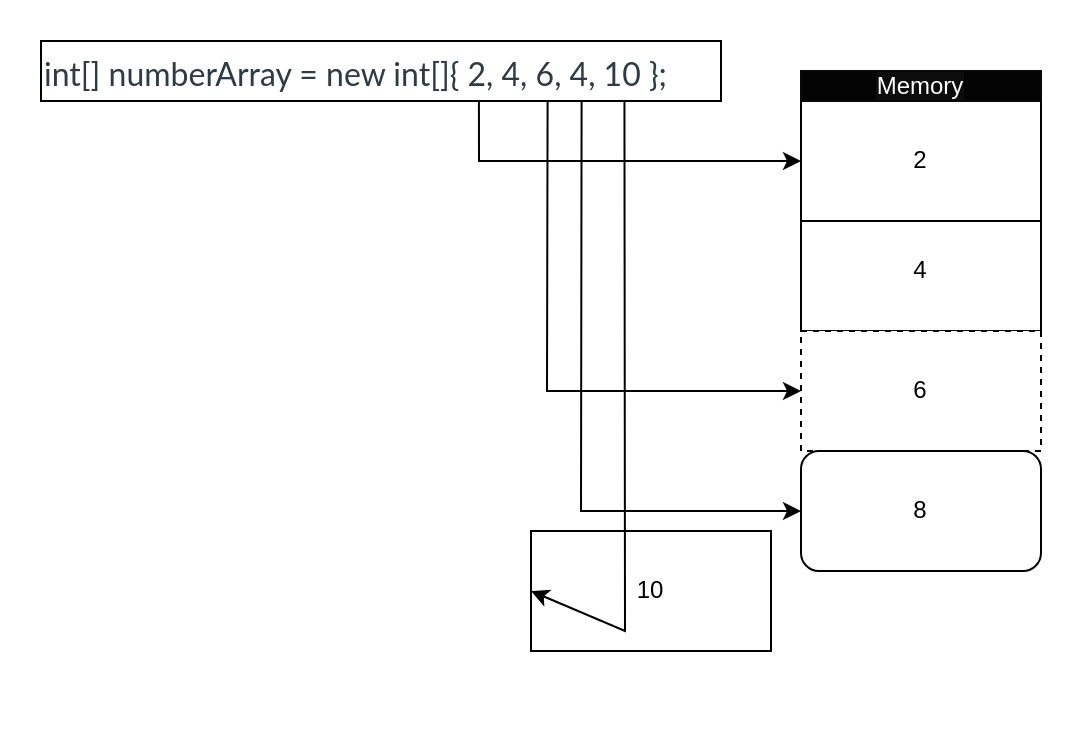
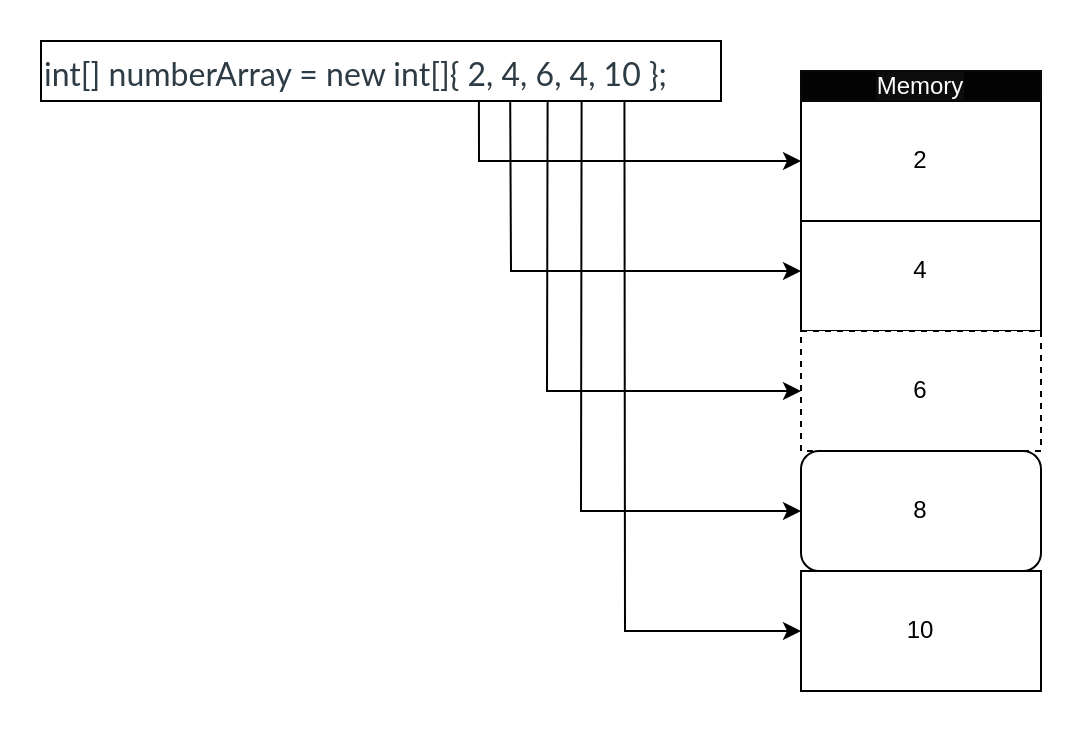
edge "int[] numberArray = new int[]{ 2, 4, 6, 4, 10 };" -> "4": added
node "10": moved (651, 591) -> (921, 631)
